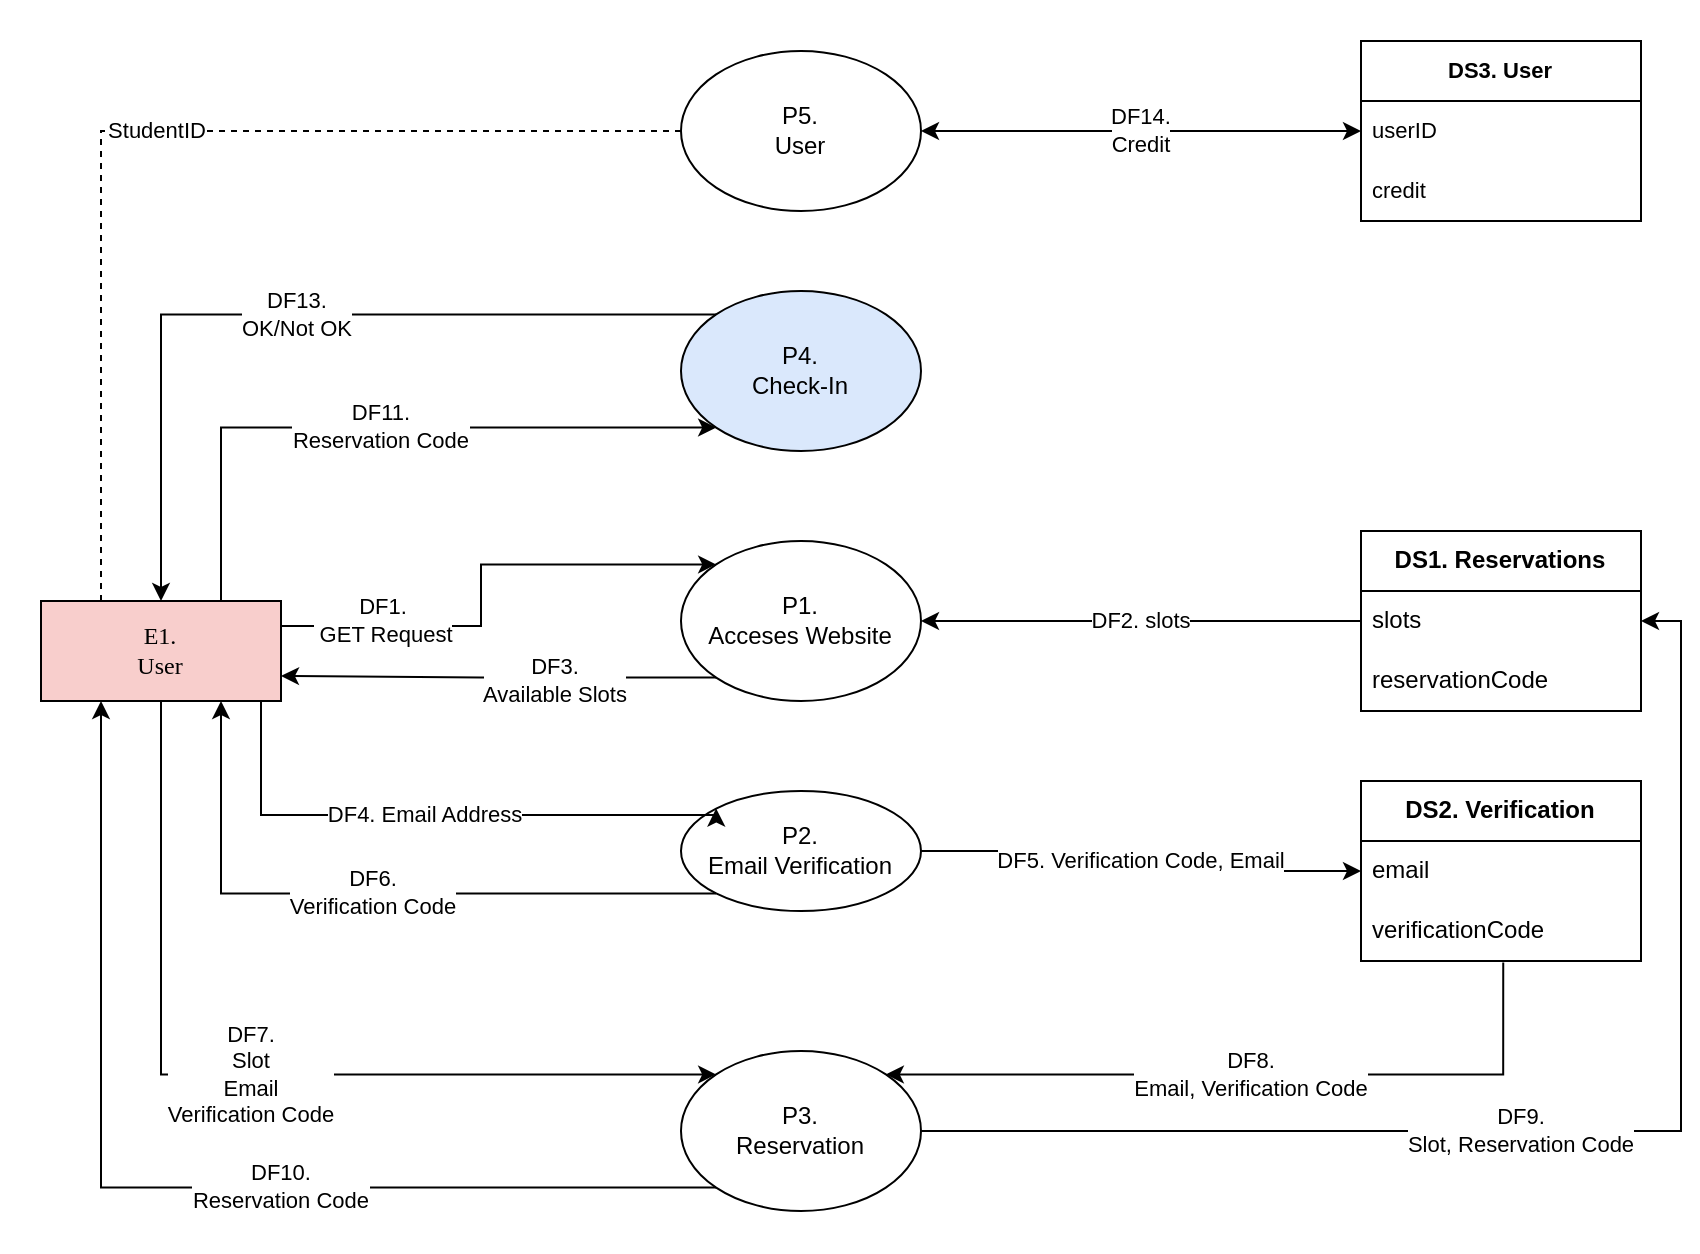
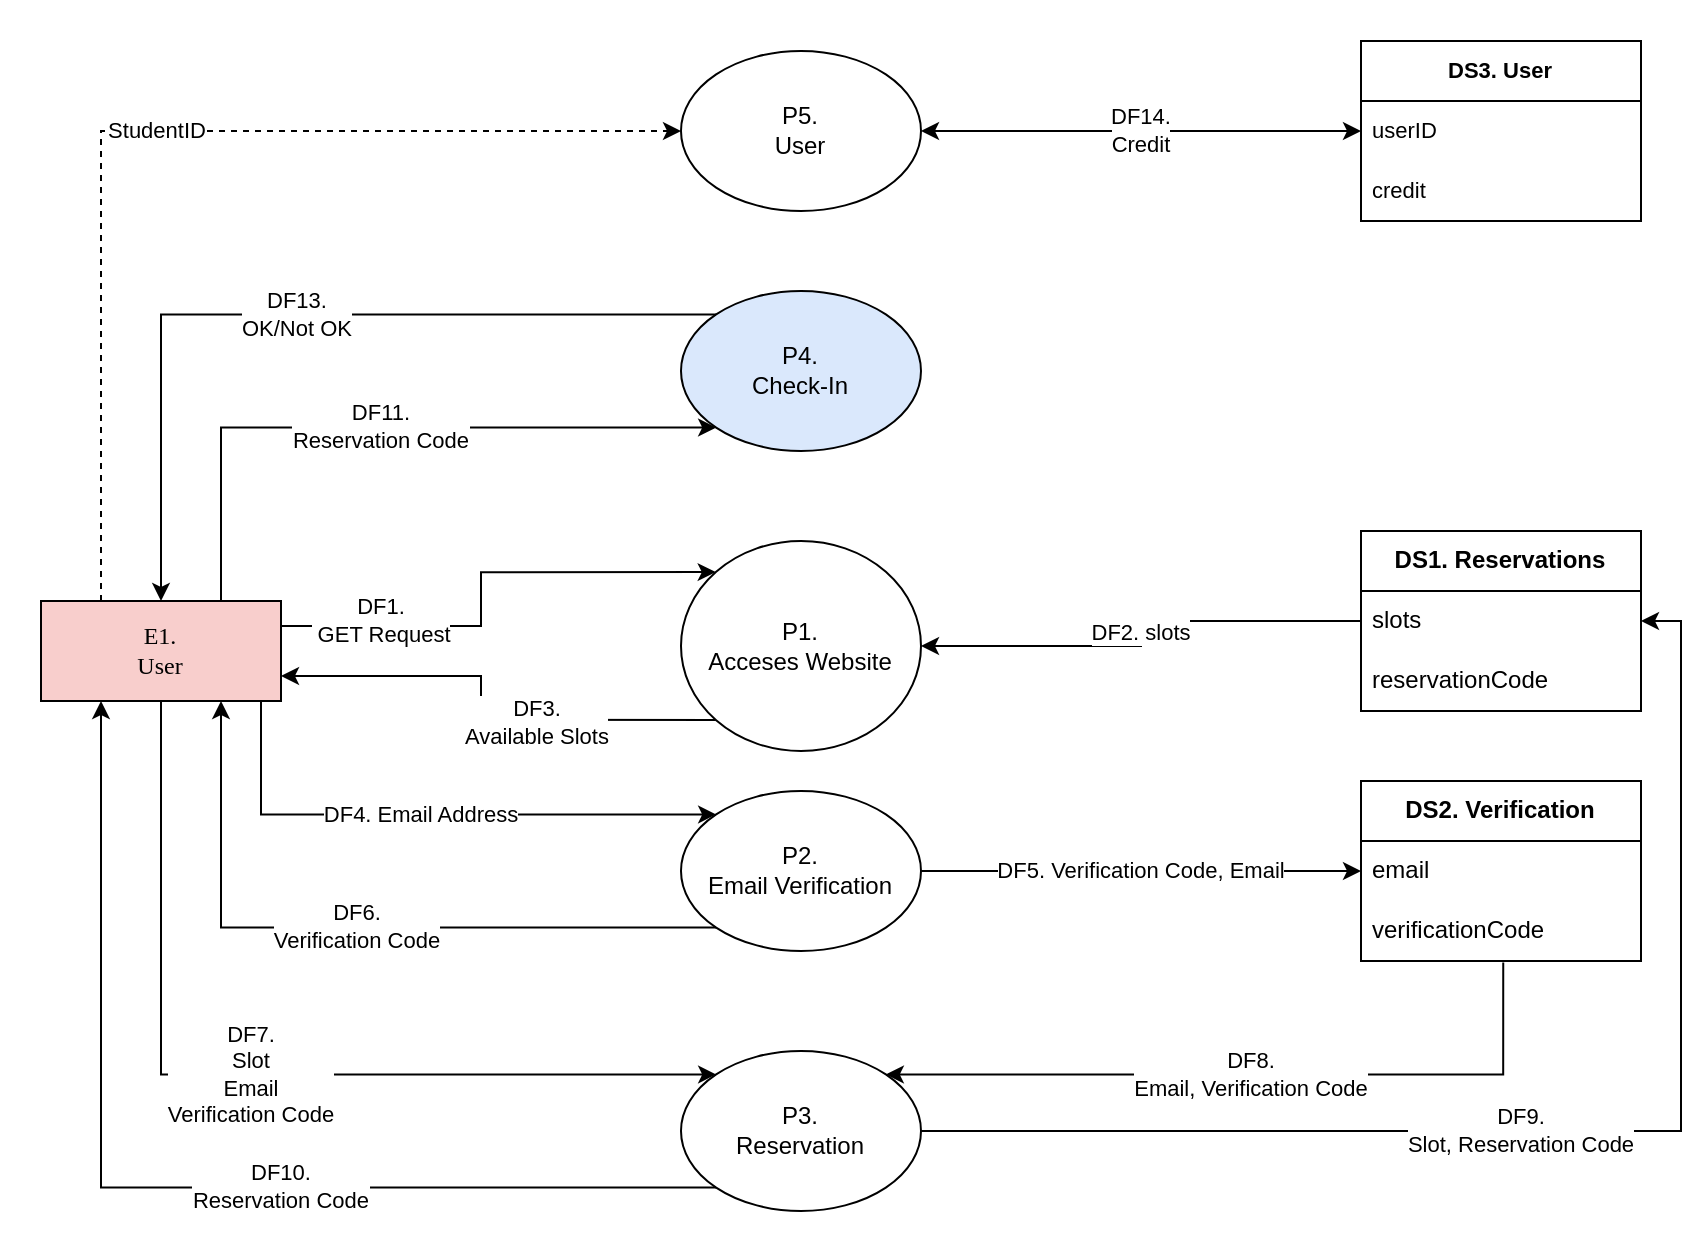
edge "P5. User" -- "E1. User": arrowhead none -> classic
node "P1. Acceses Website": size 240x160 -> 240x210
node "P2. Email Verification": size 240x120 -> 240x160
